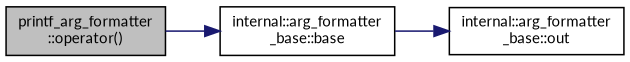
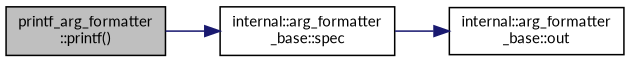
node "printf_arg_formatter ::operator()": label "printf_arg_formatter ::operator()" -> "printf_arg_formatter ::printf()"
node "internal::arg_formatter _base::base": label "internal::arg_formatter _base::base" -> "internal::arg_formatter _base::spec"
